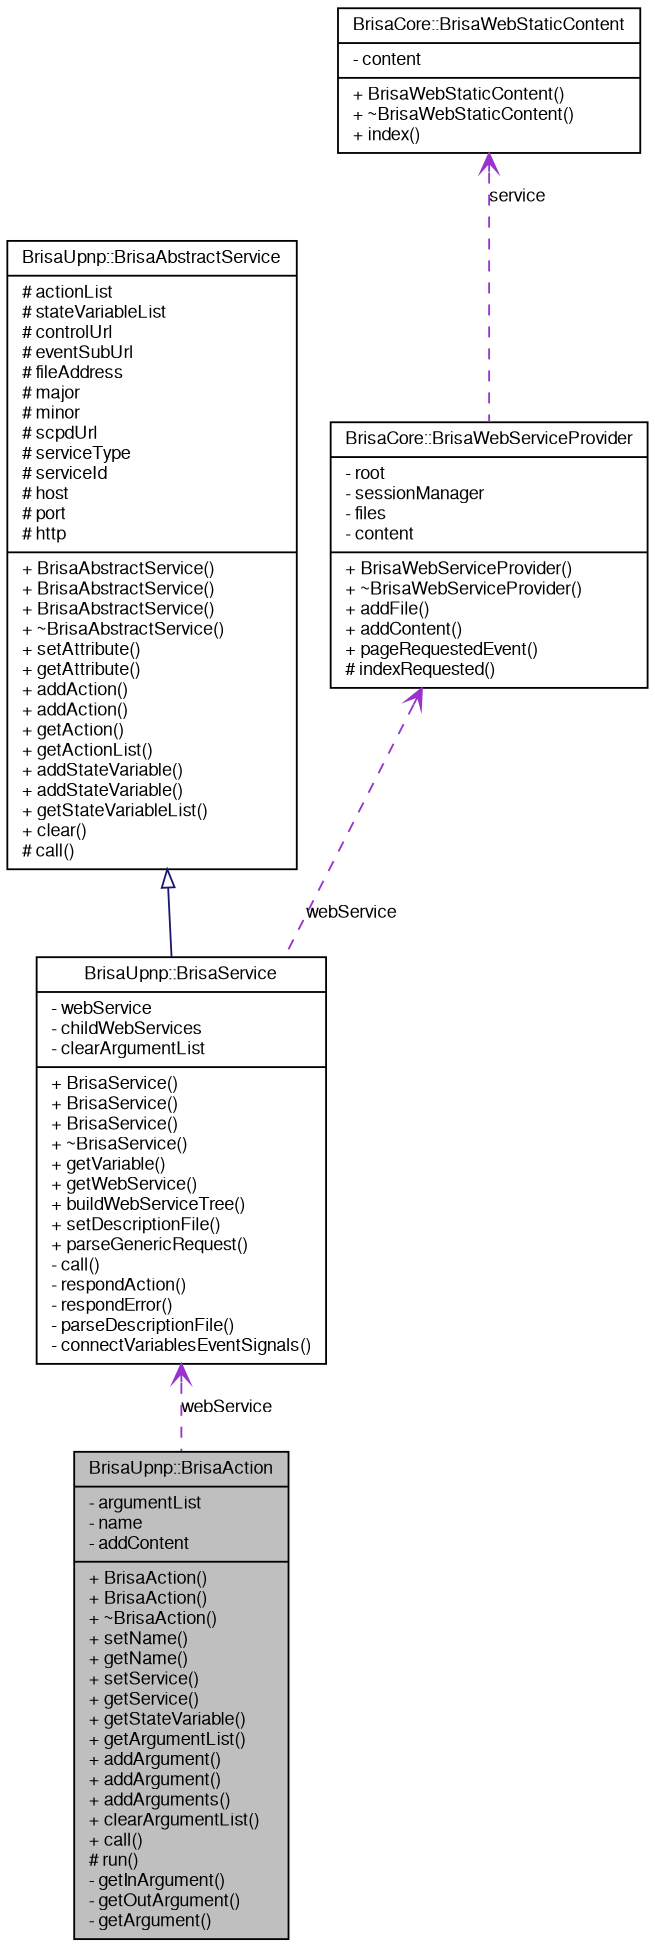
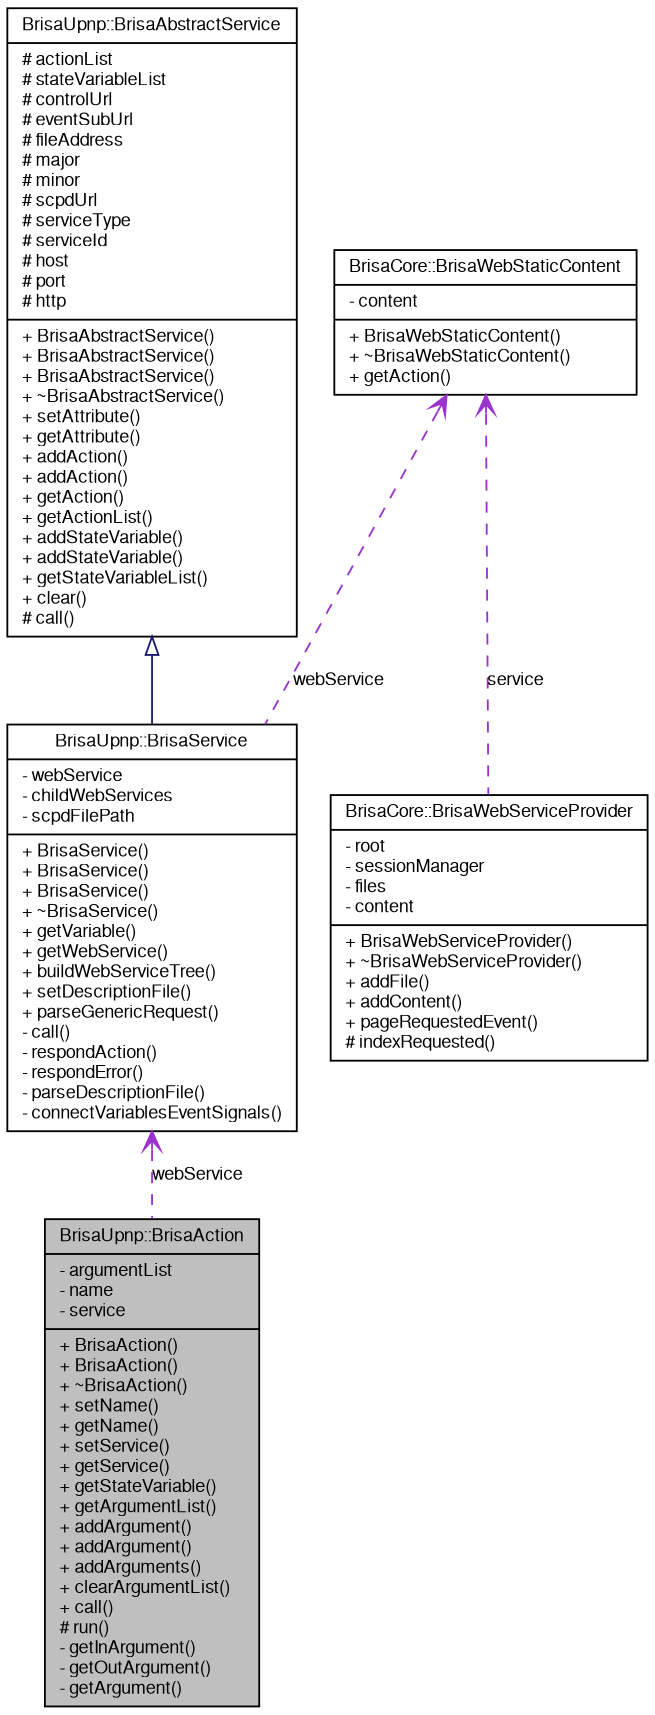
node "BrisaCore::BrisaWebStaticContent": text "+ index()" -> "+ getAction()"
edge "BrisaUpnp::BrisaService" -> "BrisaCore::BrisaWebServiceProvider": now "BrisaUpnp::BrisaService" -> "BrisaCore::BrisaWebStaticContent"
node "BrisaUpnp::BrisaService": text "- clearArgumentList" -> "- scpdFilePath"
node "BrisaUpnp::BrisaAction": text "- addContent" -> "- service"
